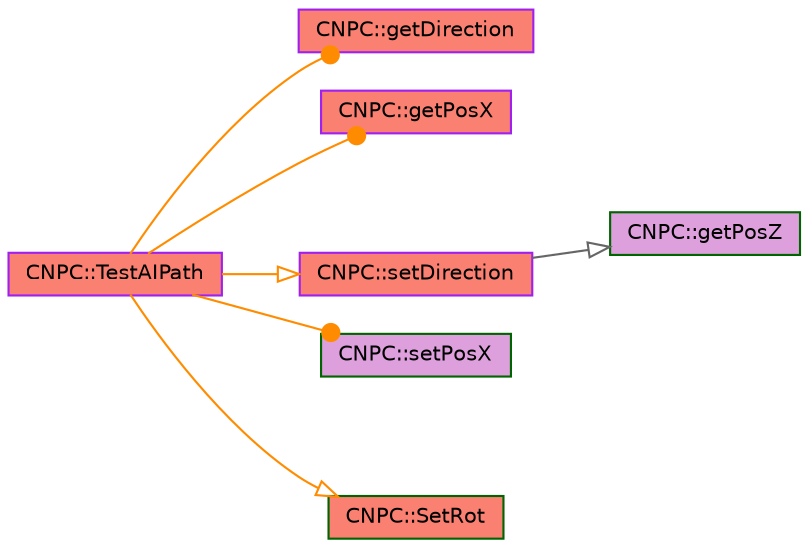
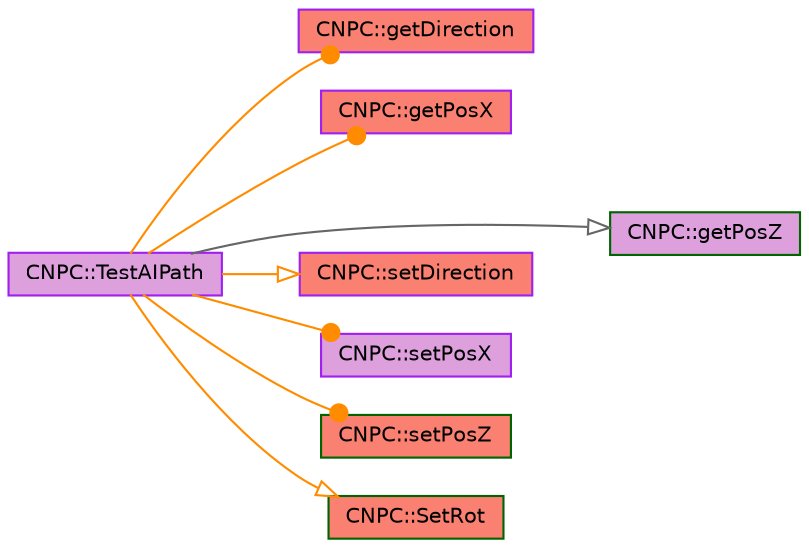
edge "CNPC::setDirection" -> "CNPC::getPosZ": now "CNPC::TestAIPath" -> "CNPC::getPosZ"
node "CNPC::TestAIPath": fillcolor salmon -> plum
node "CNPC::setPosX": color darkgreen -> purple
node "CNPC::setPosZ": added
